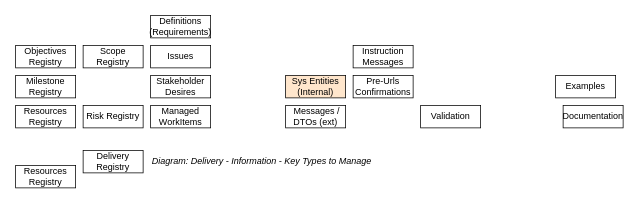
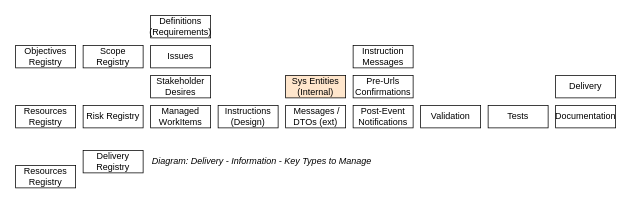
node "Milestone Registry": removed
node "Examples": label "Examples" -> "Delivery"
node "Instructions (Design)": added
node "Post-Event Notifications": added
node "Tests": added
node "Documentation": moved (593, 117) -> (585, 117)
